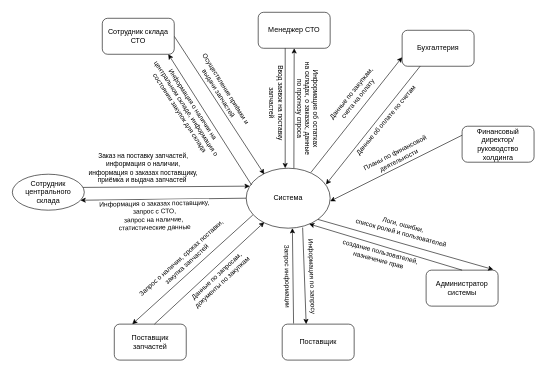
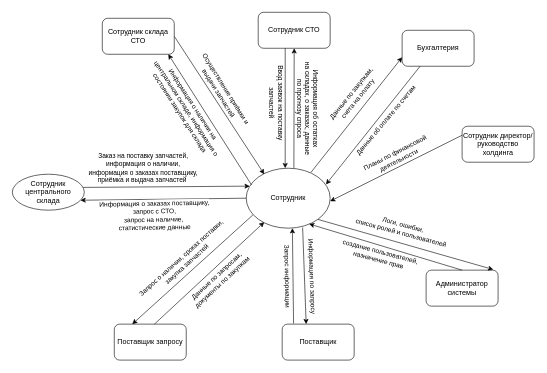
node "Менеджер СТО": label "Менеджер СТО" -> "Сотрудник СТО"
node "Финансовый директор/руководство холдинга": label "Финансовый директор/руководство холдинга" -> "Сотрудник директор/руководство холдинга"
node "Система": label "Система" -> "Сотрудник"
node "Поставщик запчастей": label "Поставщик запчастей" -> "Поставщик запросу"
